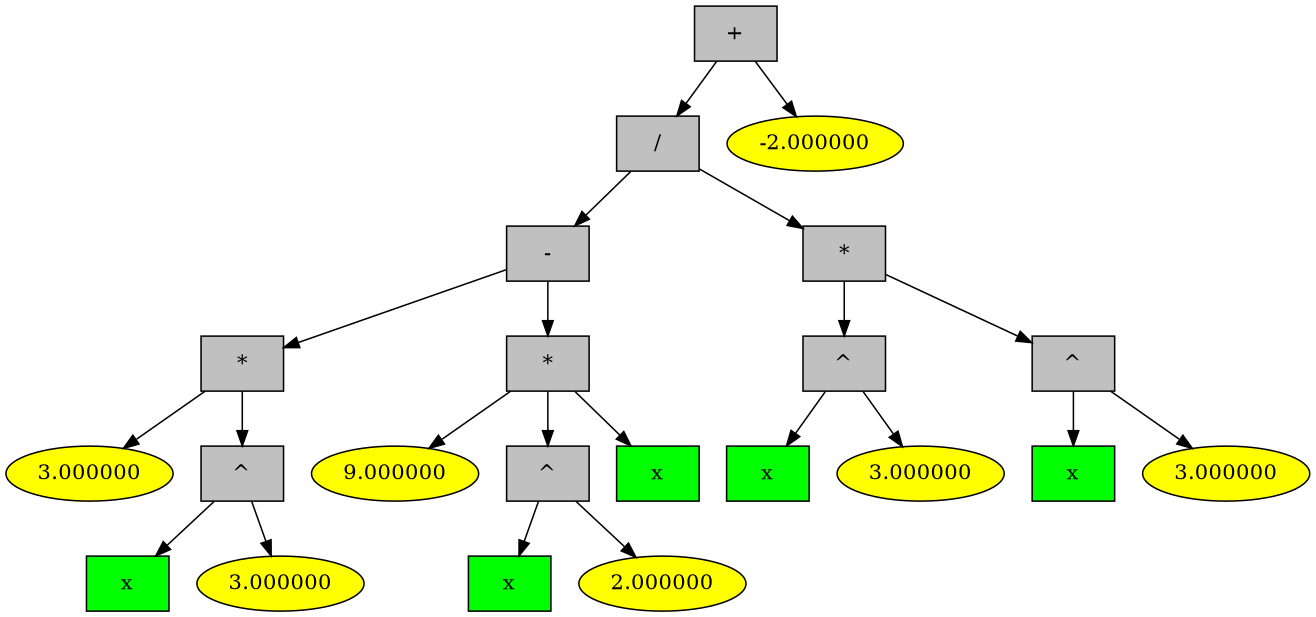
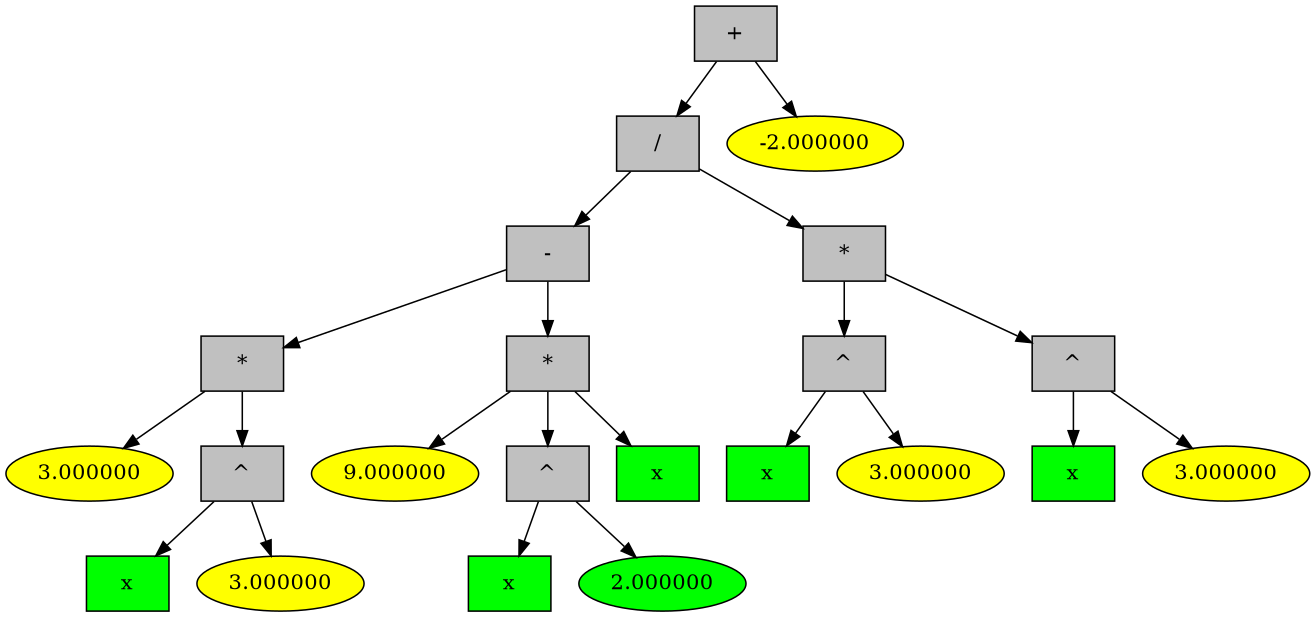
node "2.000000": fillcolor yellow -> green
